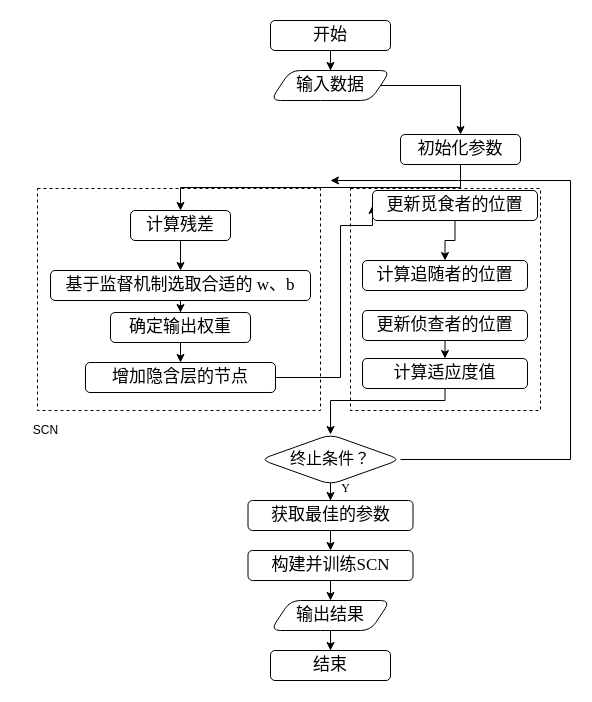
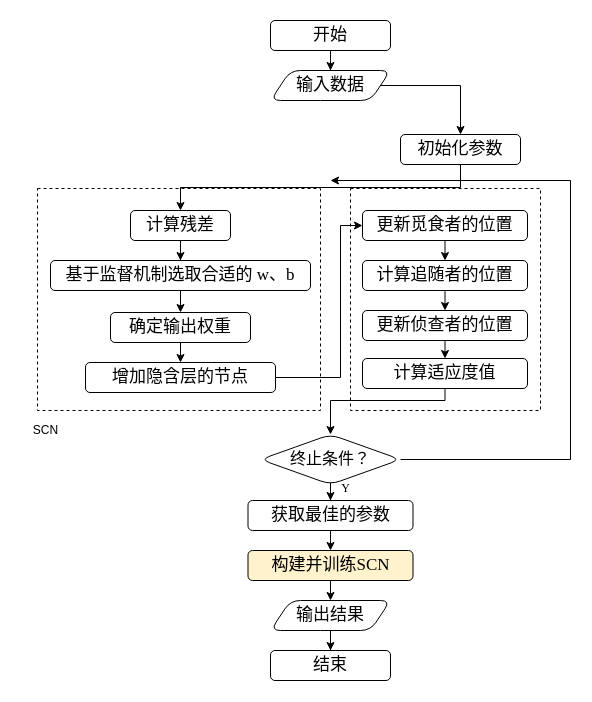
node "更新觅食者的位置": moved (455, 206) -> (445, 226)
node "基于监督机制选取合适的 w、b": moved (181, 286) -> (181, 276)
edge "计算追随者的位置" -> "更新侦查者的位置": added
node "构建并训练SCN": fillcolor #ffffff -> #fff2cc
